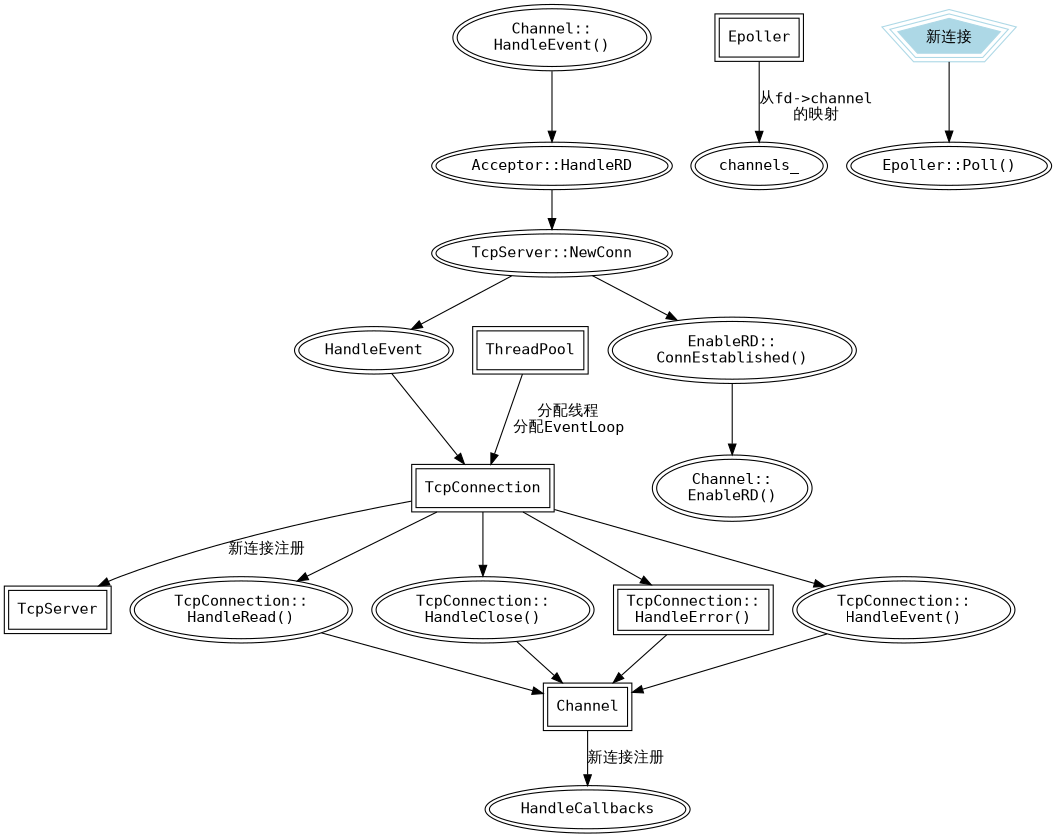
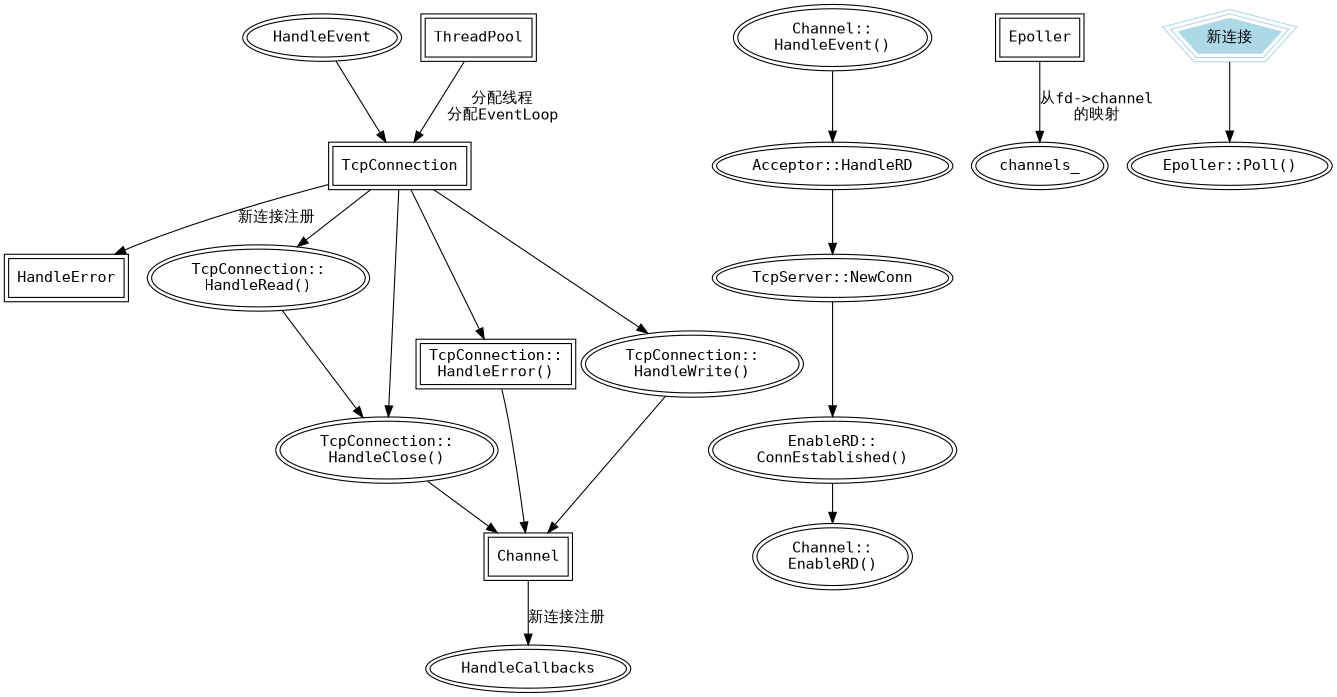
edge "TcpServer::NewConn" -> "HandleEvent": removed
node "TcpServer": label "TcpServer" -> "HandleError"
node "TcpConnection:: HandleEvent()": label "TcpConnection:: HandleEvent()" -> "TcpConnection:: HandleWrite()"
edge "TcpConnection:: HandleRead()" -> "Channel": now "TcpConnection:: HandleRead()" -> "TcpConnection:: HandleClose()"
